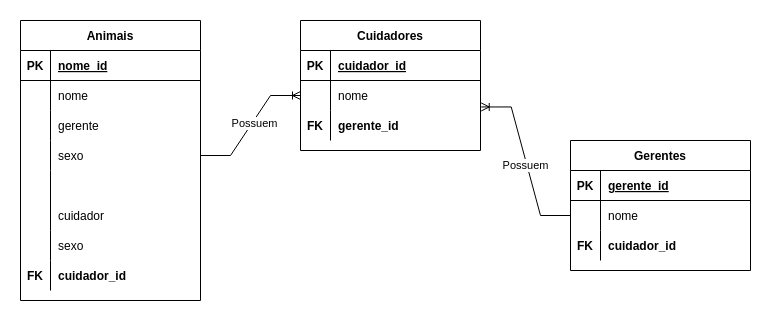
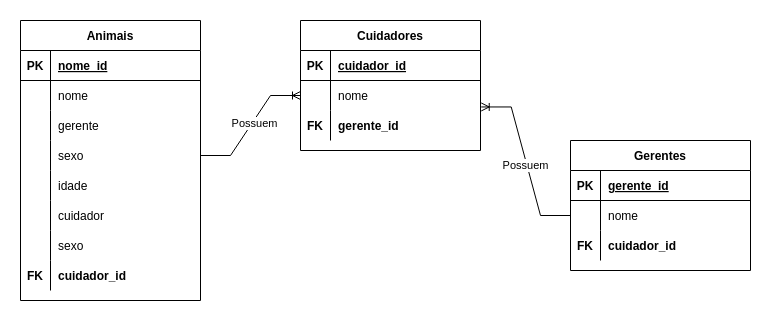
node "idade": added
